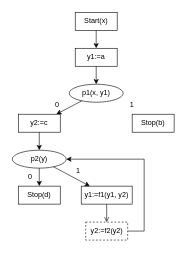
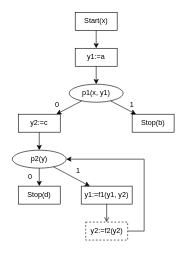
edge "p1(x, y1)" -> "Stop(b)": added
